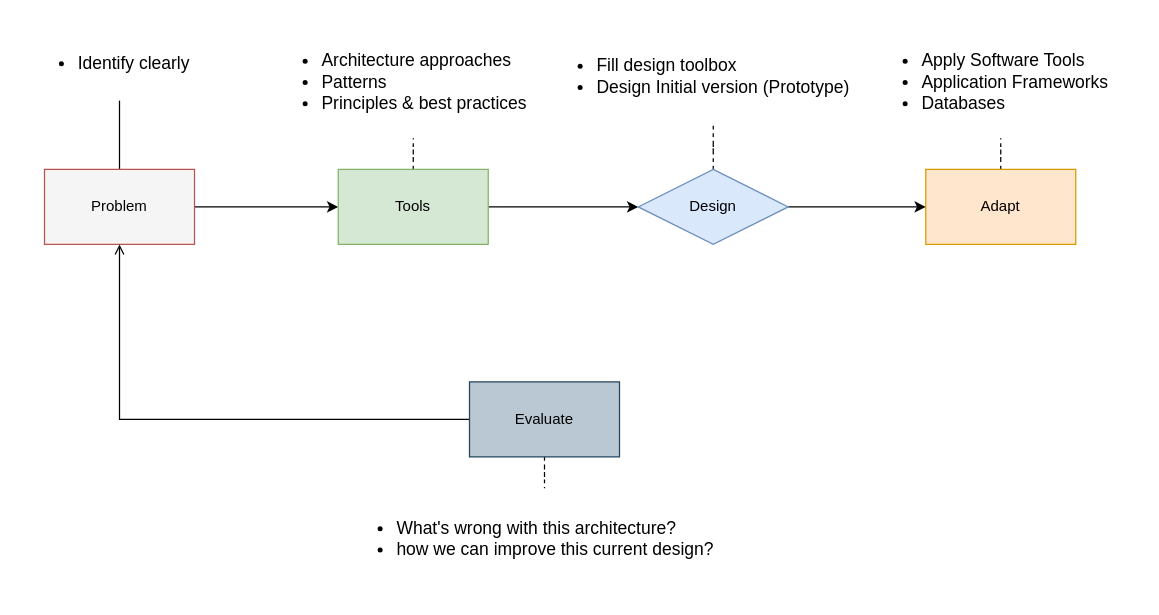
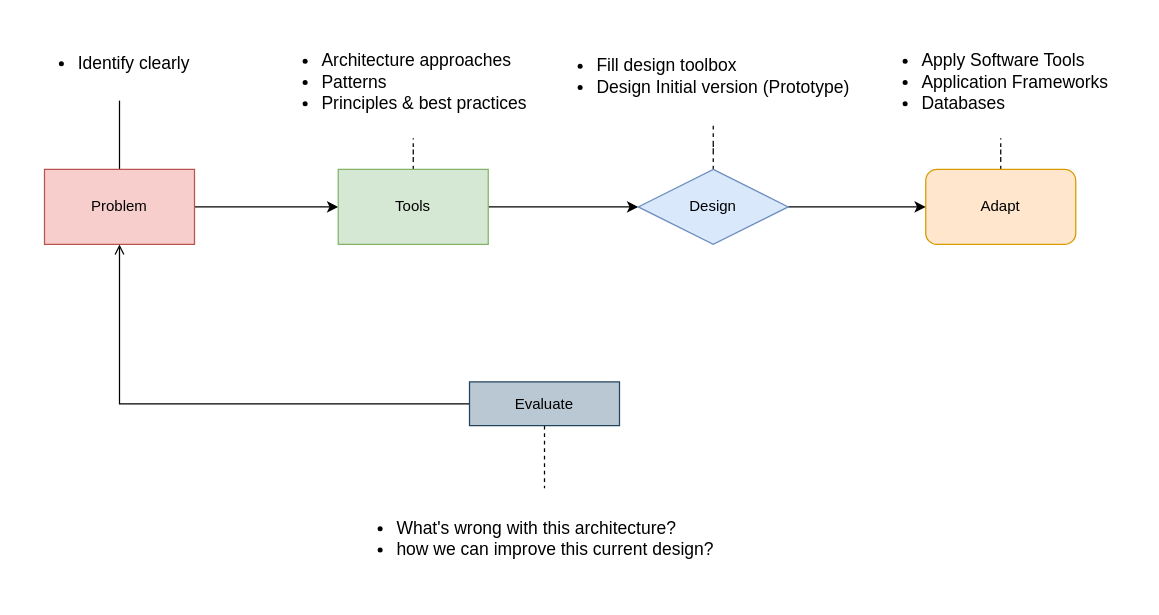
node "Problem": fillcolor #f5f5f5 -> #f8cecc
node "Adapt": shape rectangle -> rounded rectangle
node "Evaluate": size 150x75 -> 150x44
